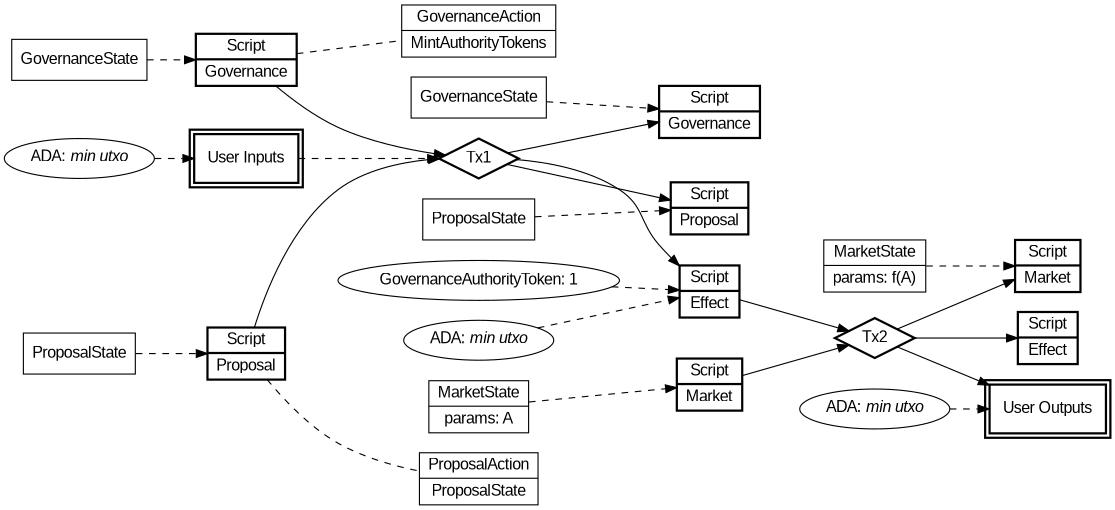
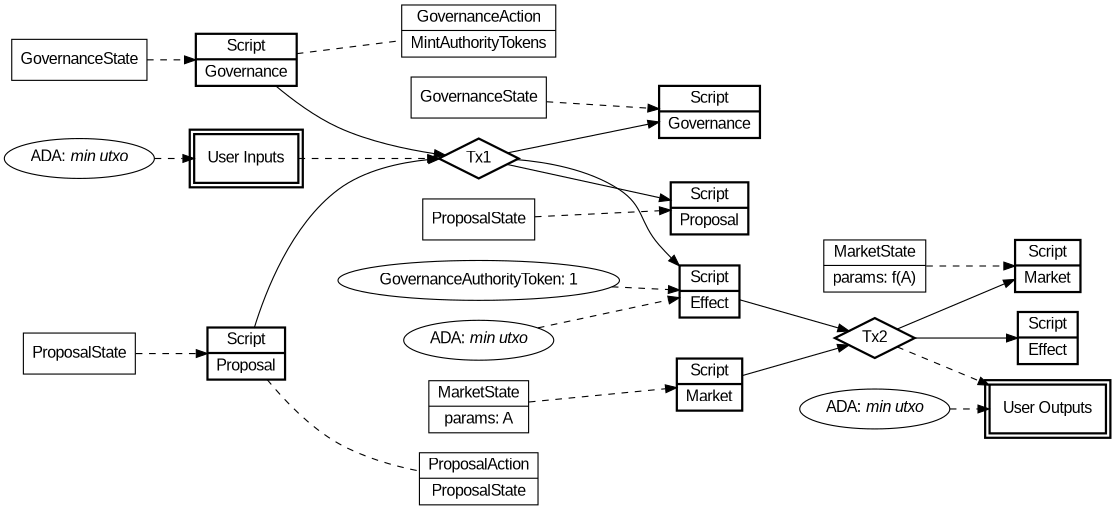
edge "Tx2" -> "User Outputs": style solid -> dashed
